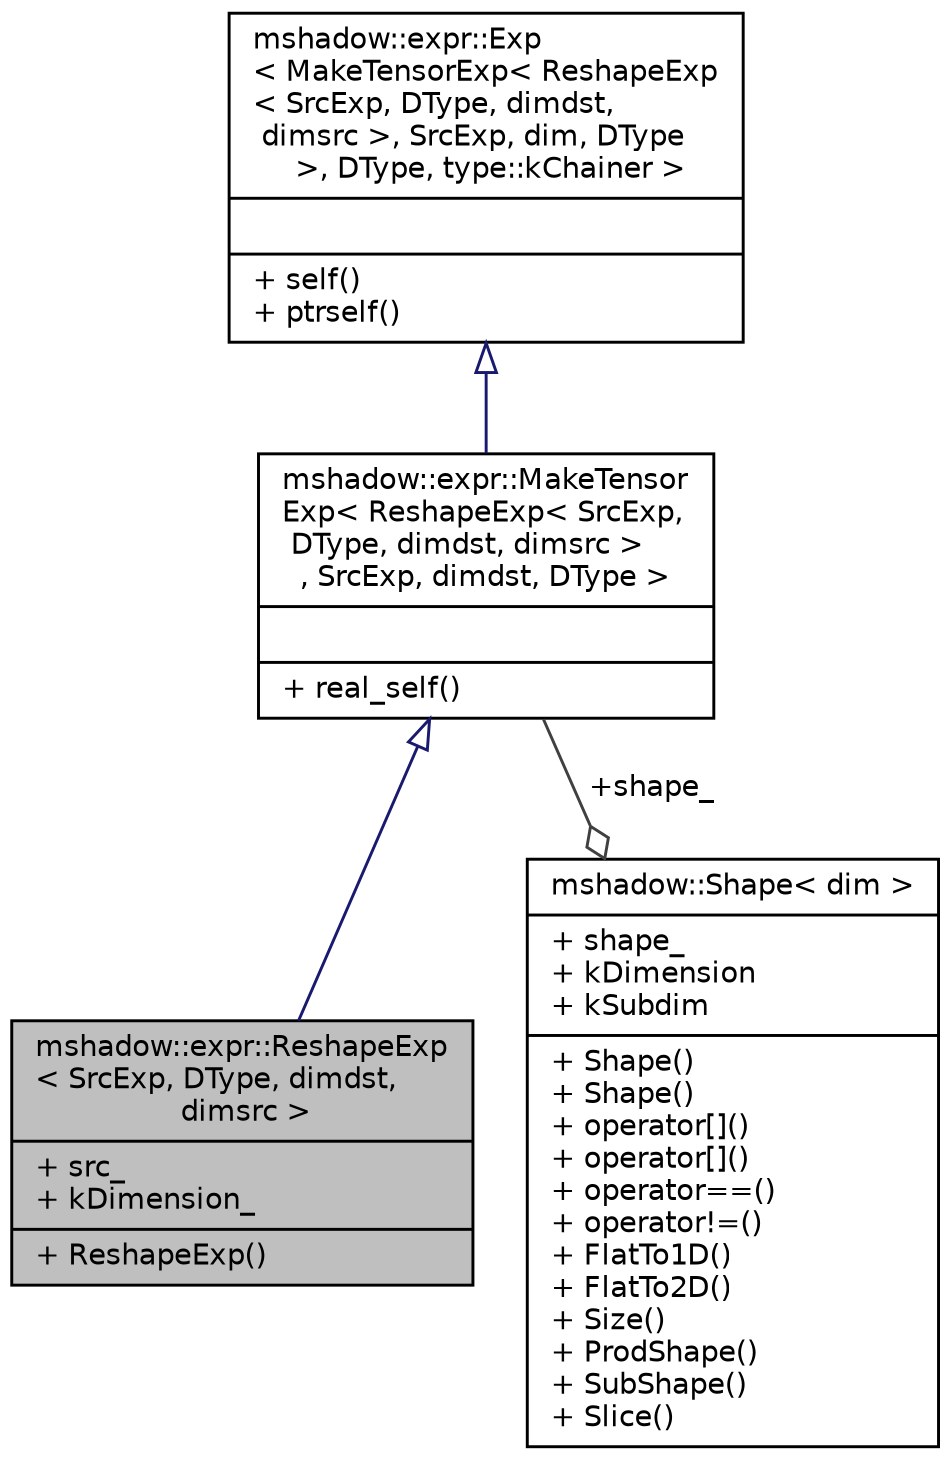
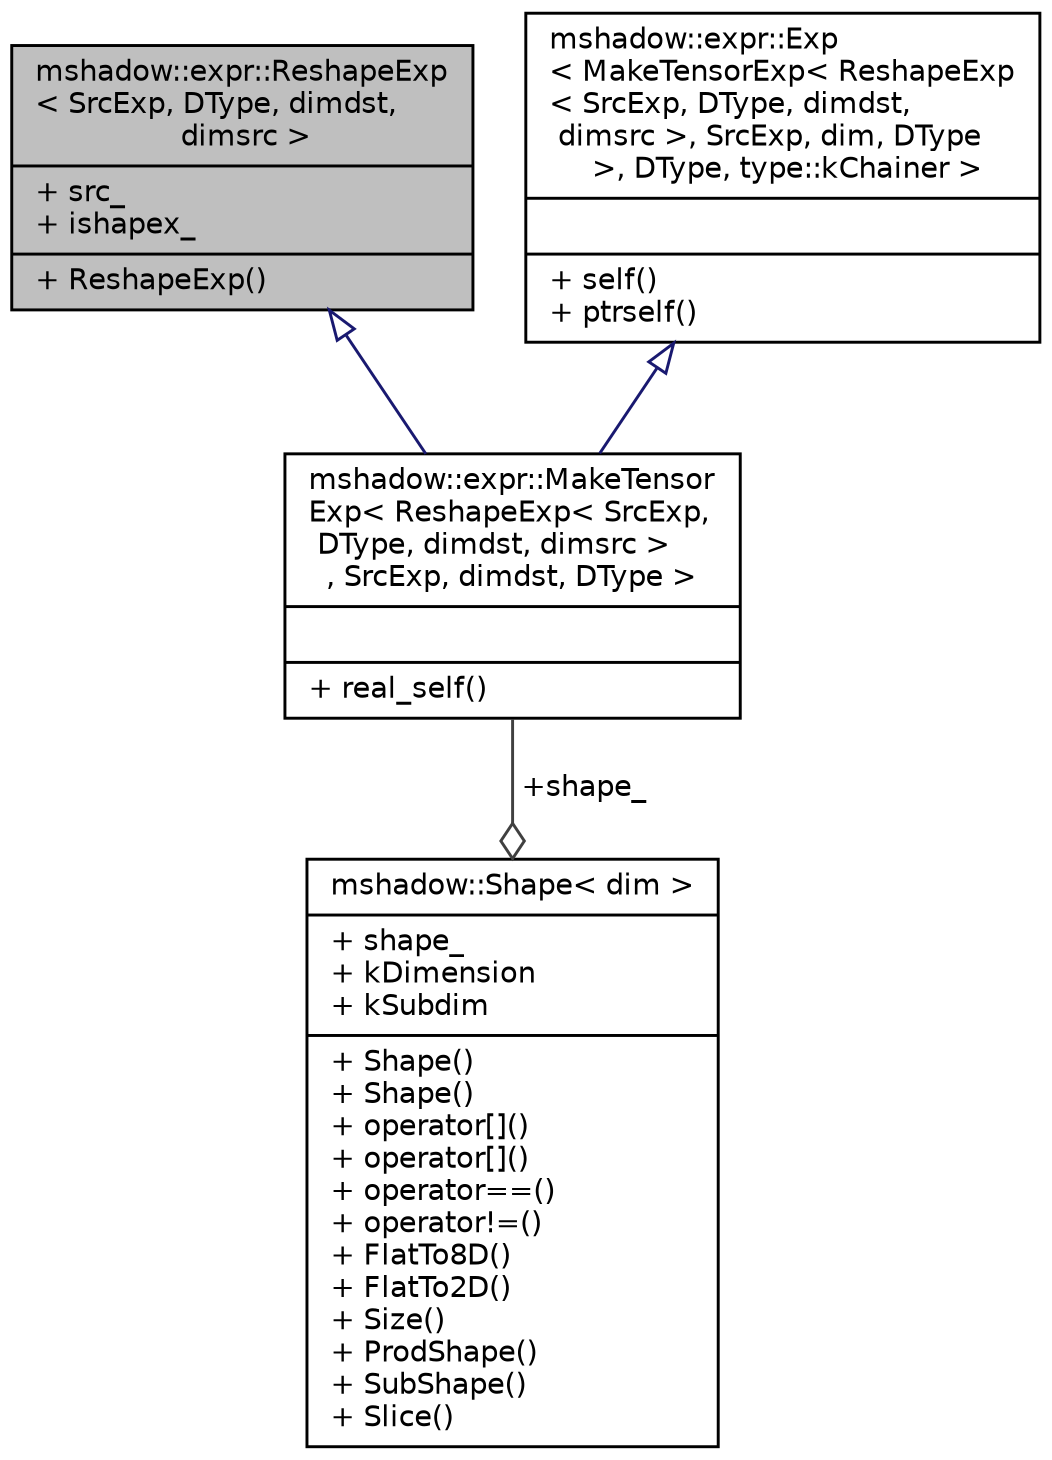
edge "mshadow::expr::ReshapeExp" -> "mshadow::expr::MakeTensor": reversed
node "mshadow::expr::ReshapeExp": text "+ kDimension_" -> "+ ishapex_"
node "mshadow::Shape< dim >": text "+ FlatTo1D()" -> "+ FlatTo8D()"
